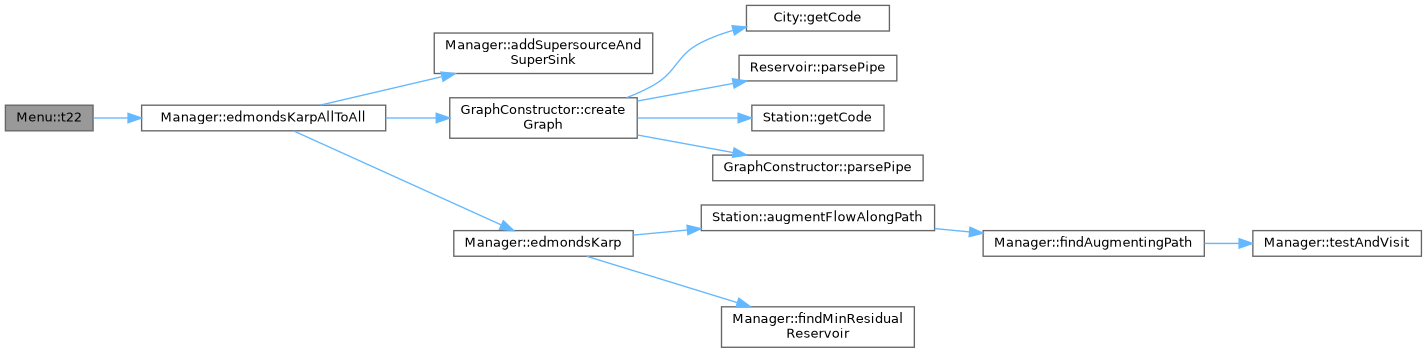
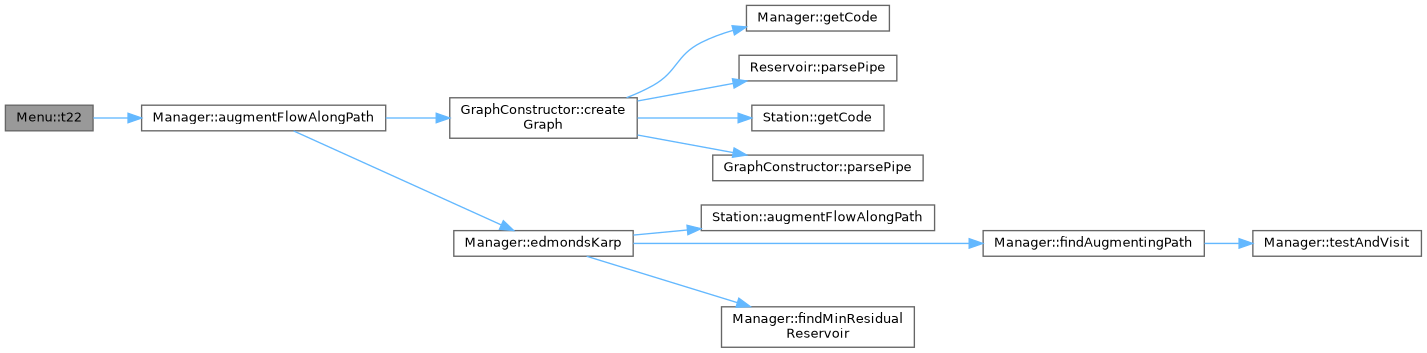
node "City::getCode": label "City::getCode" -> "Manager::getCode"
node "Manager::addSupersourceAnd SuperSink": removed
node "Manager::edmondsKarpAllToAll": label "Manager::edmondsKarpAllToAll" -> "Manager::augmentFlowAlongPath"
edge "Station::augmentFlowAlongPath" -> "Manager::findAugmentingPath": now "Manager::edmondsKarp" -> "Manager::findAugmentingPath"
